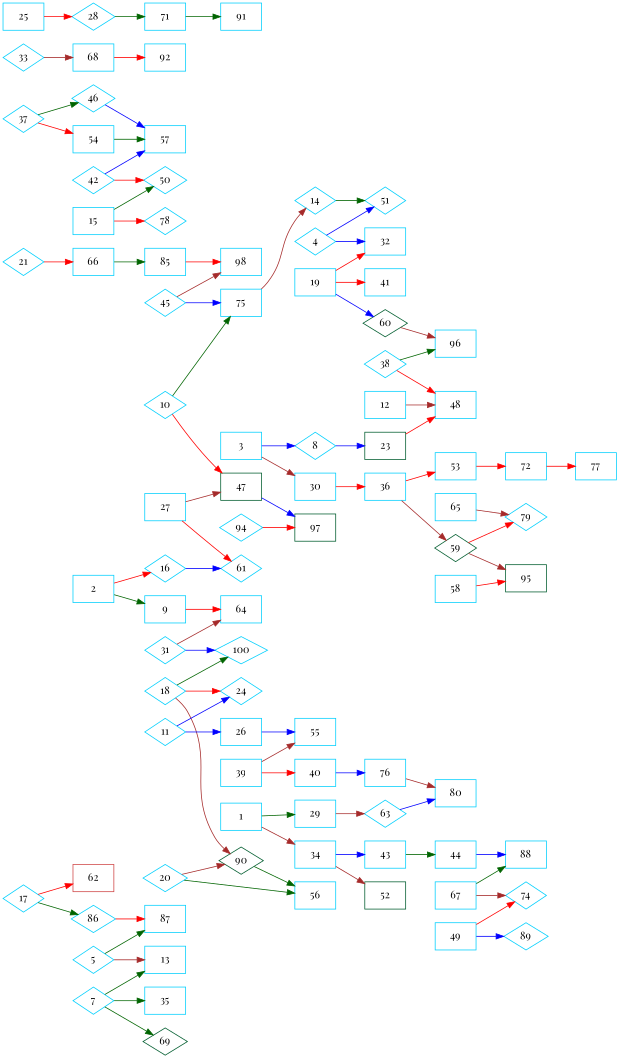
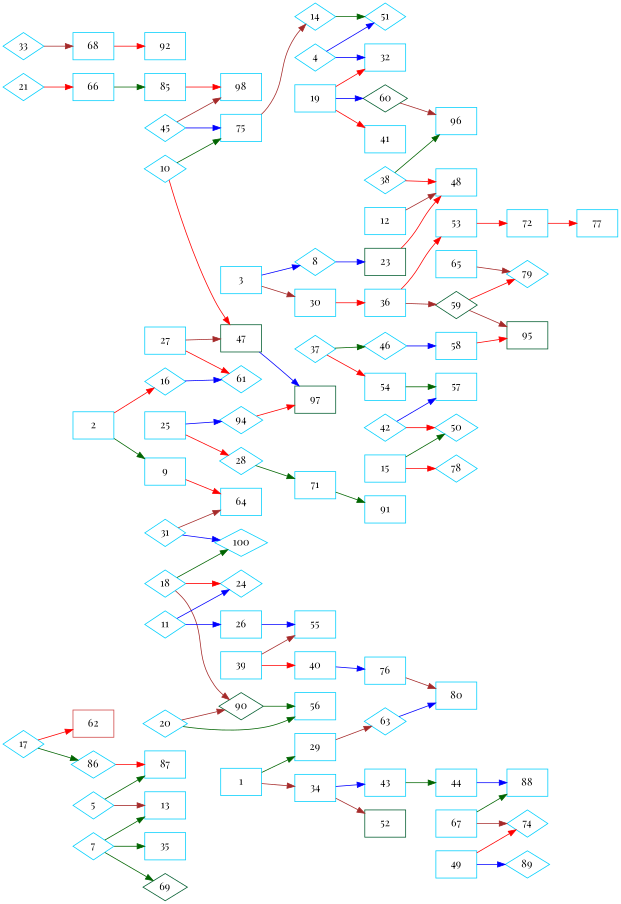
edge "46" -> "57": now "46" -> "58"
edge "25" -> "94": added
